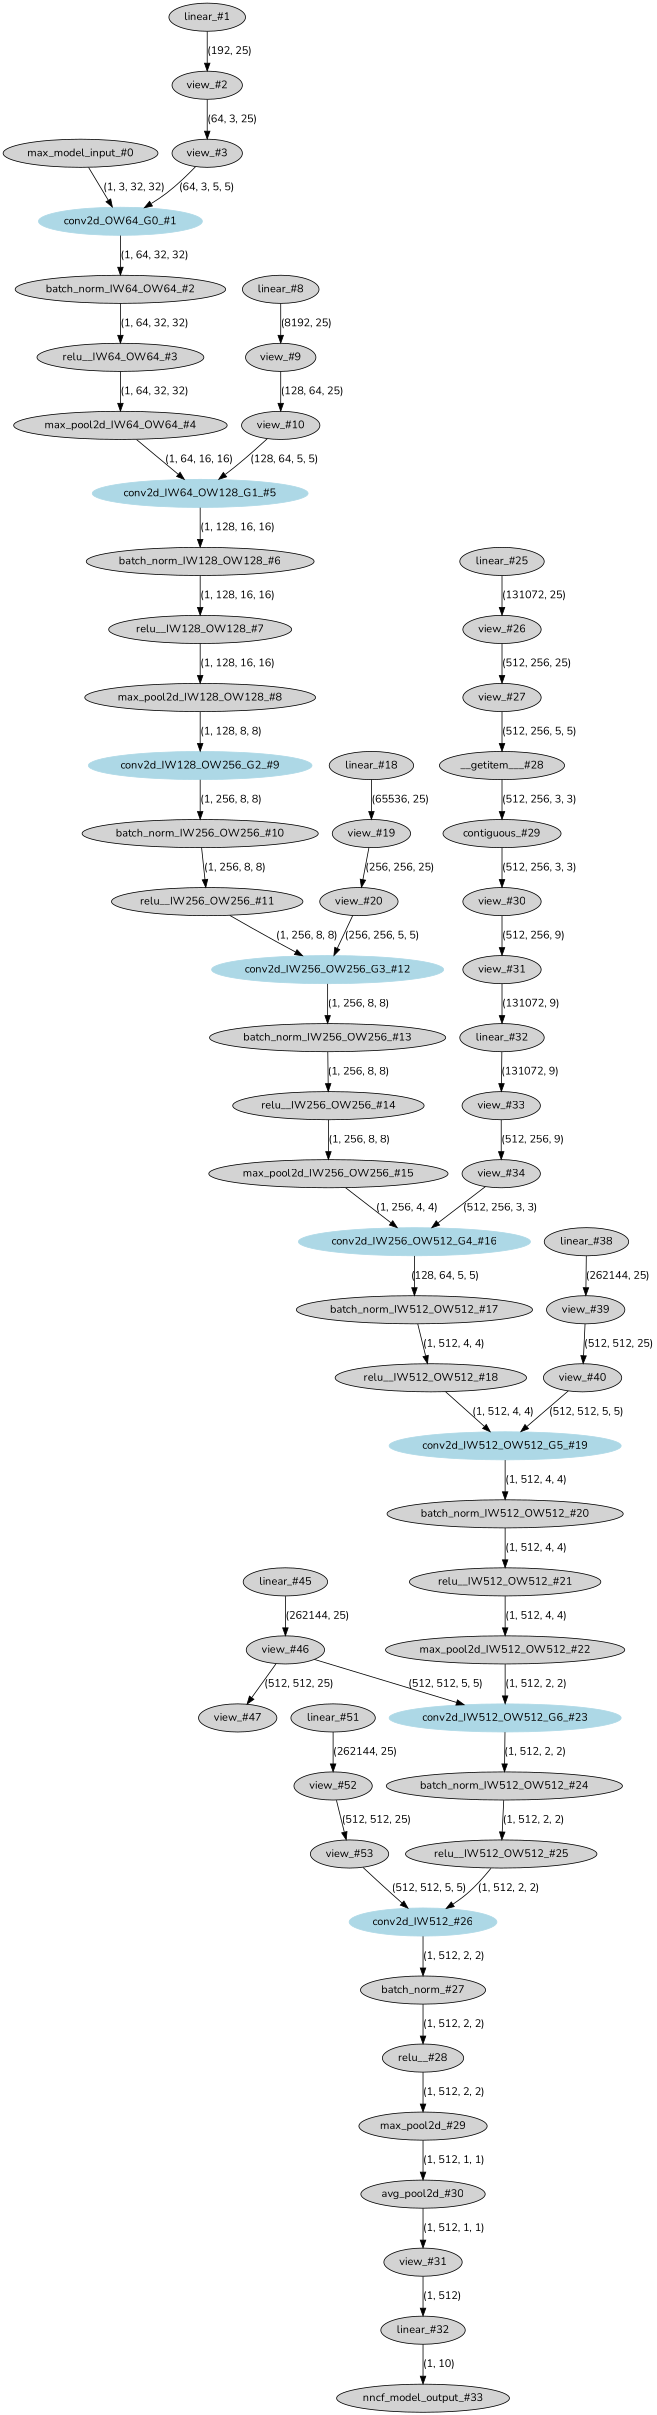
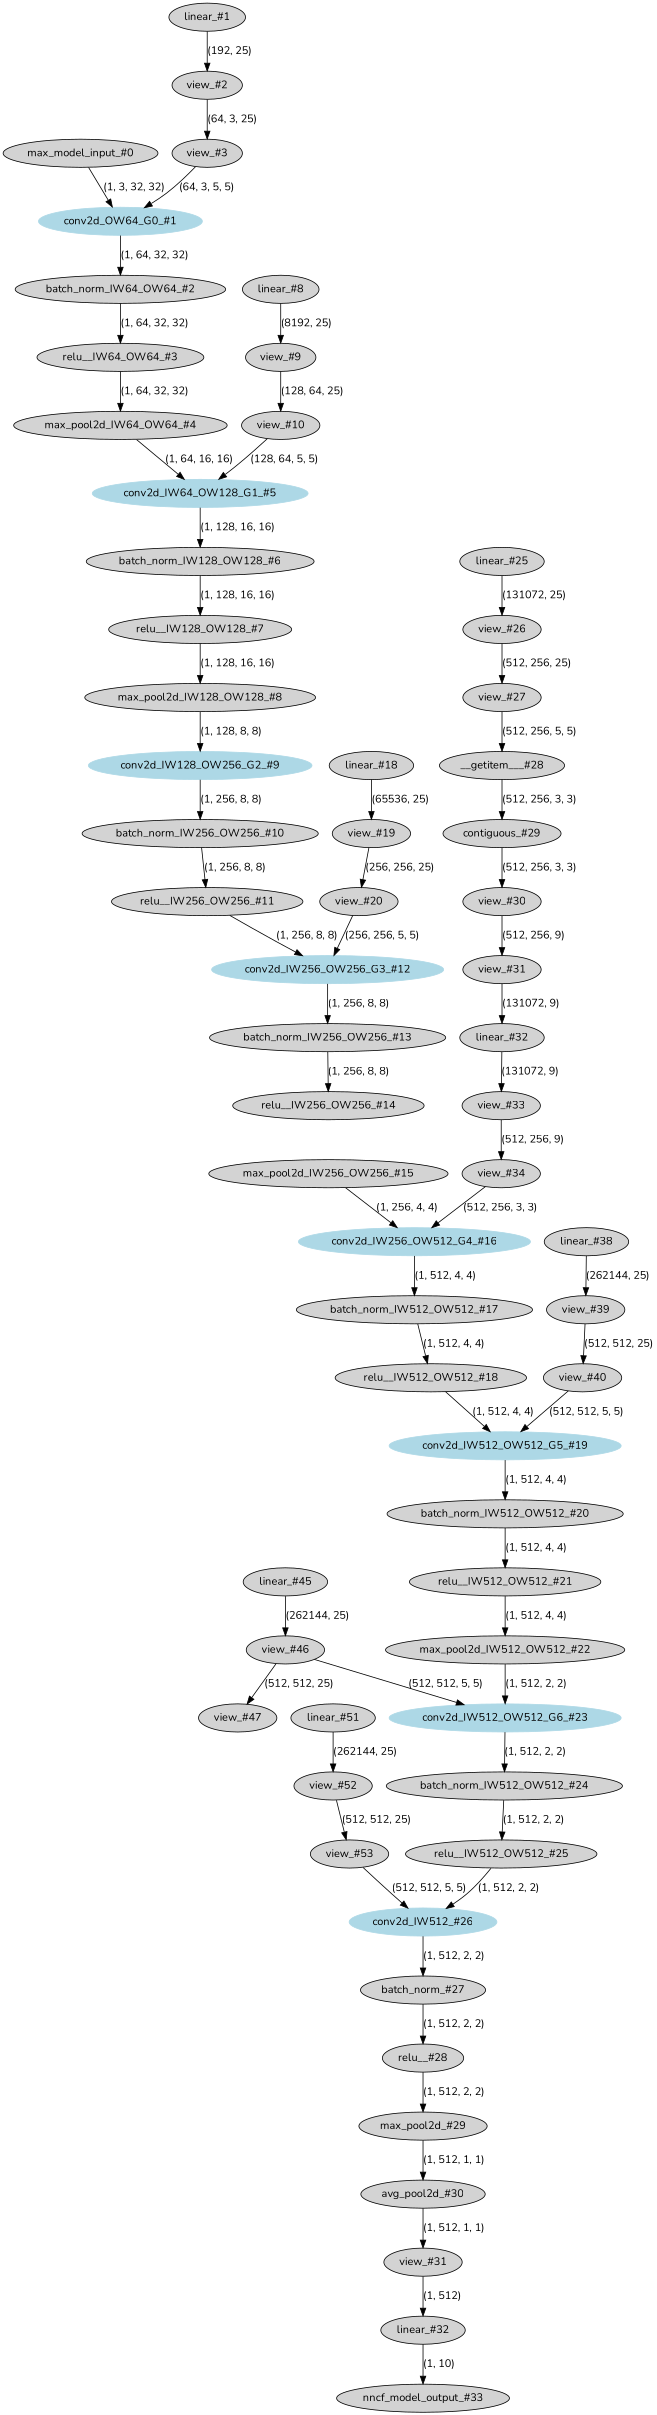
edge "relu__IW256_OW256_#14" -> "max_pool2d_IW256_OW256_#15": removed, label "(1, 256, 8, 8)"
edge "conv2d_IW256_OW512_G4_#16" -> "batch_norm_IW512_OW512_#17": label "(128, 64, 5, 5)" -> "(1, 512, 4, 4)"
